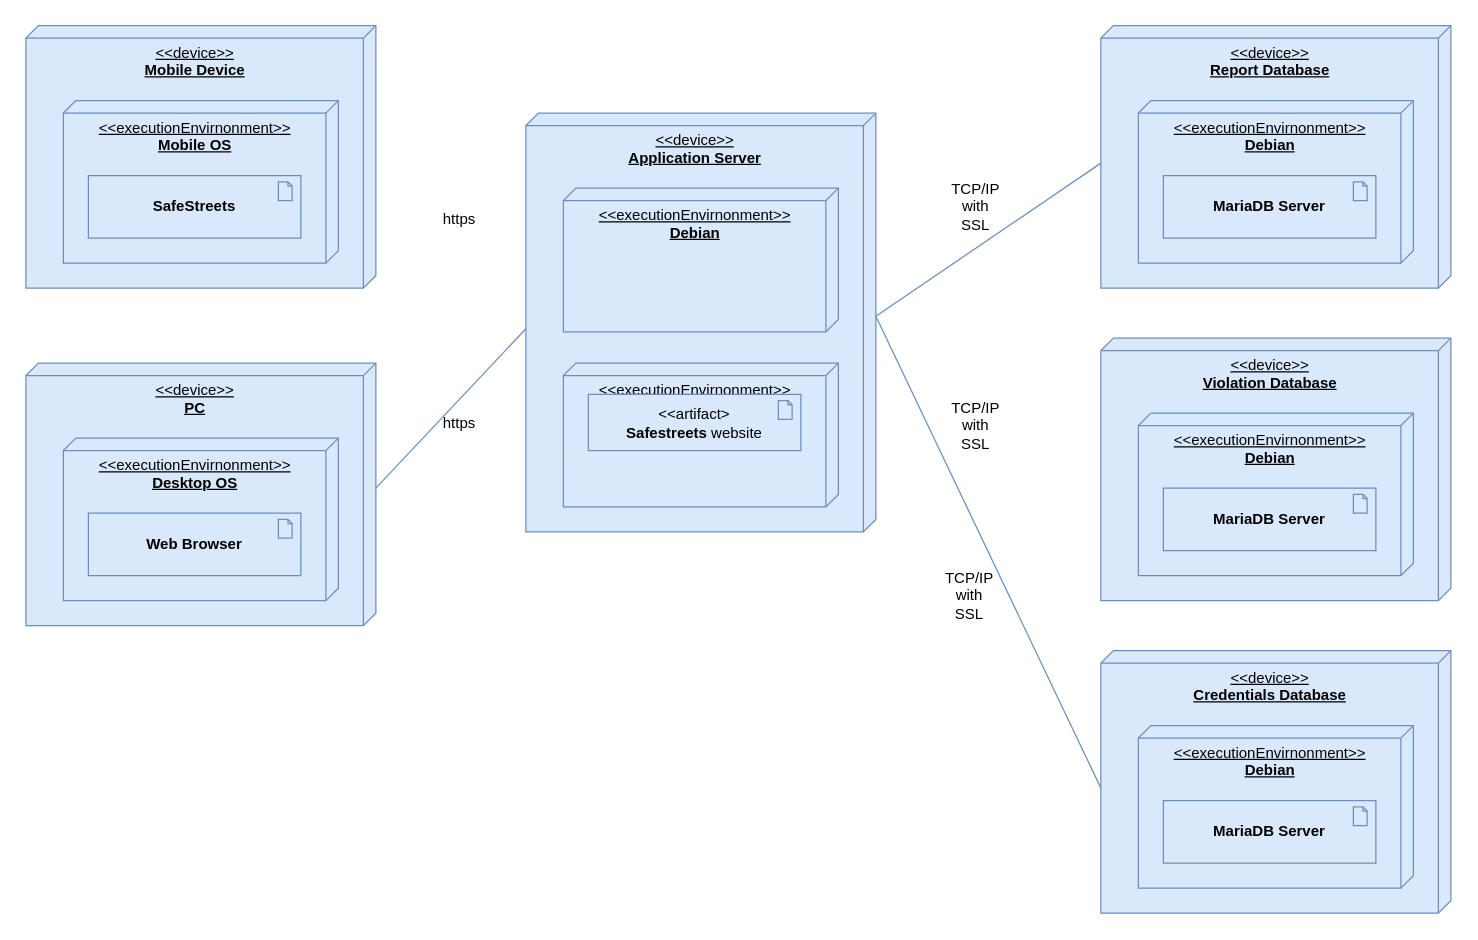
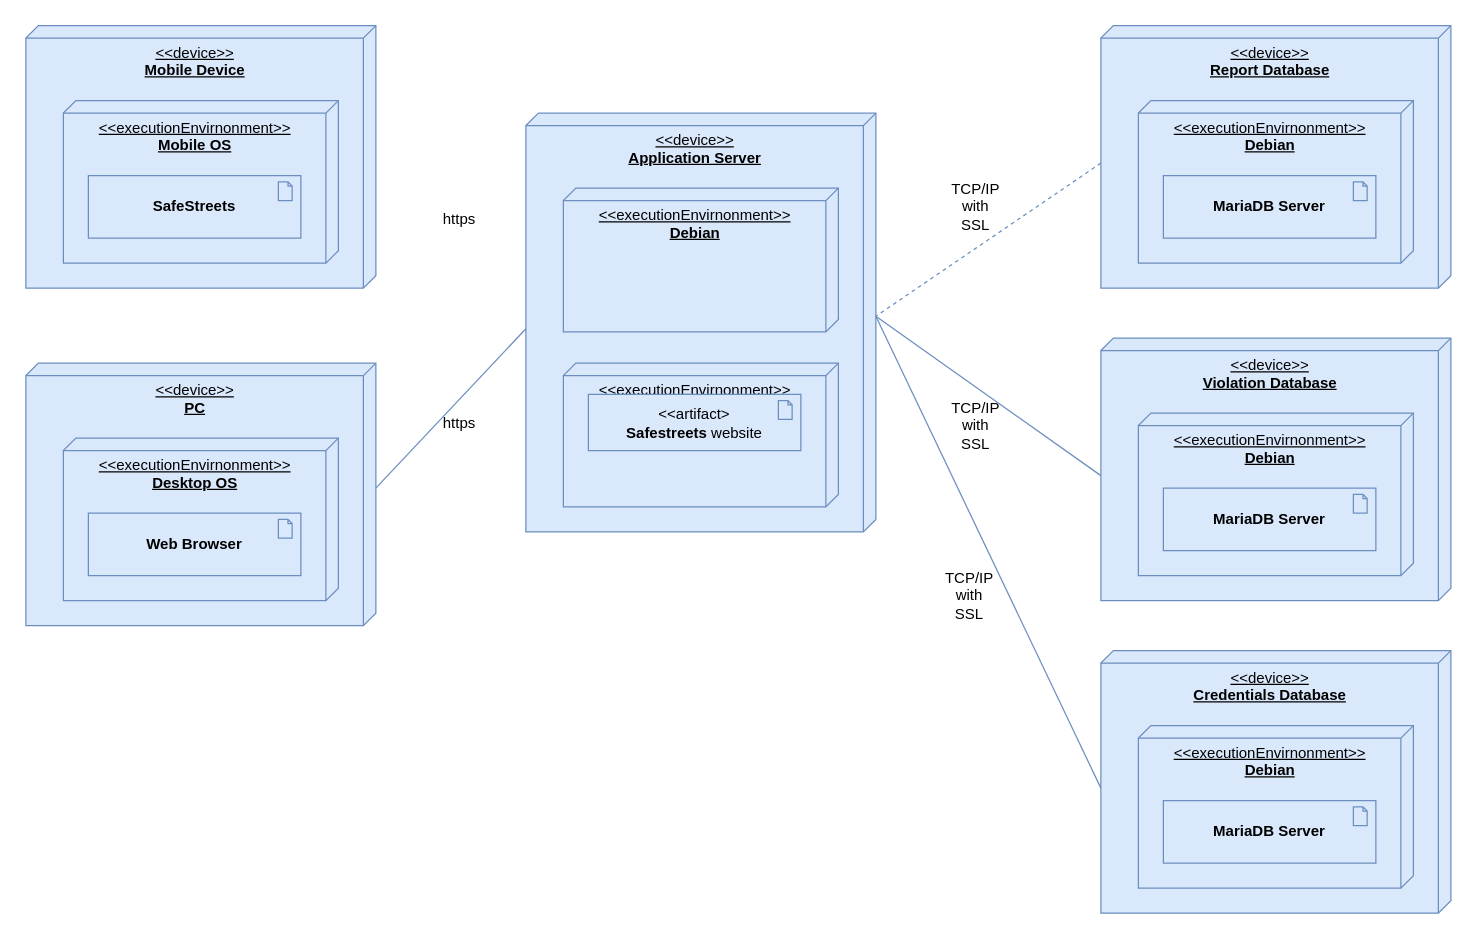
edge "<<device>> Report Database" -- "<<device>> Application Server": style solid -> dashed
edge "<<device>> Application Server" -- "<<device>> Violation Database": added
